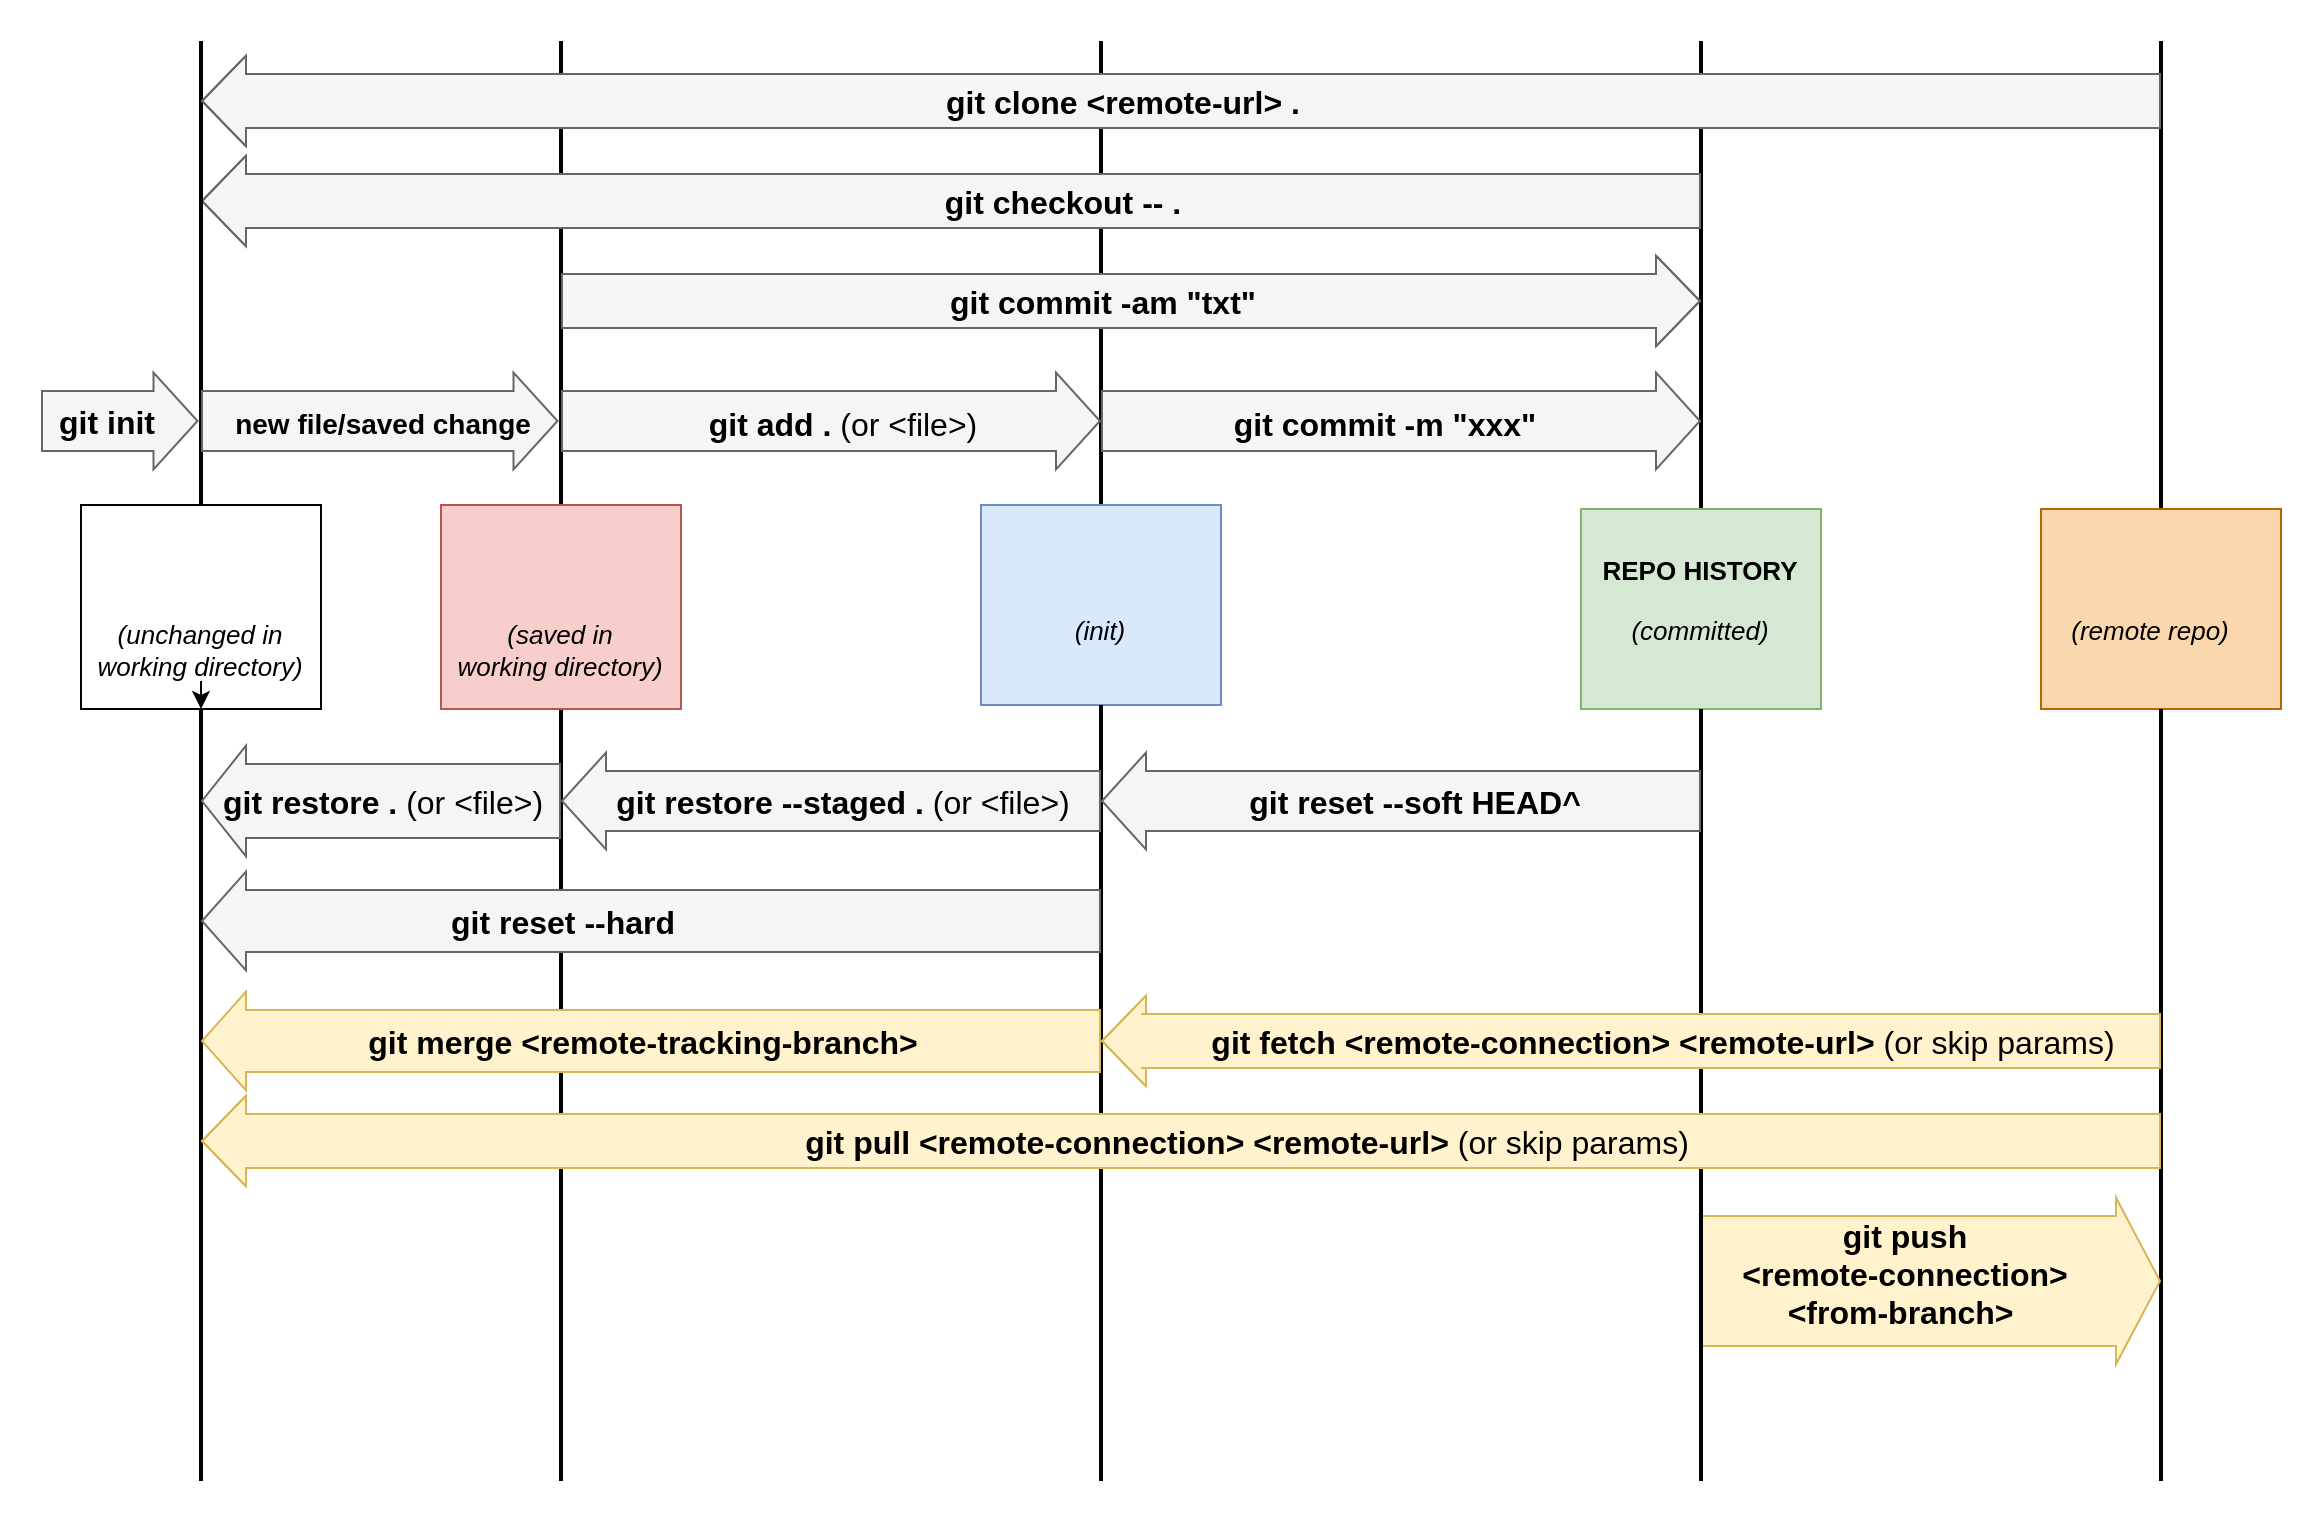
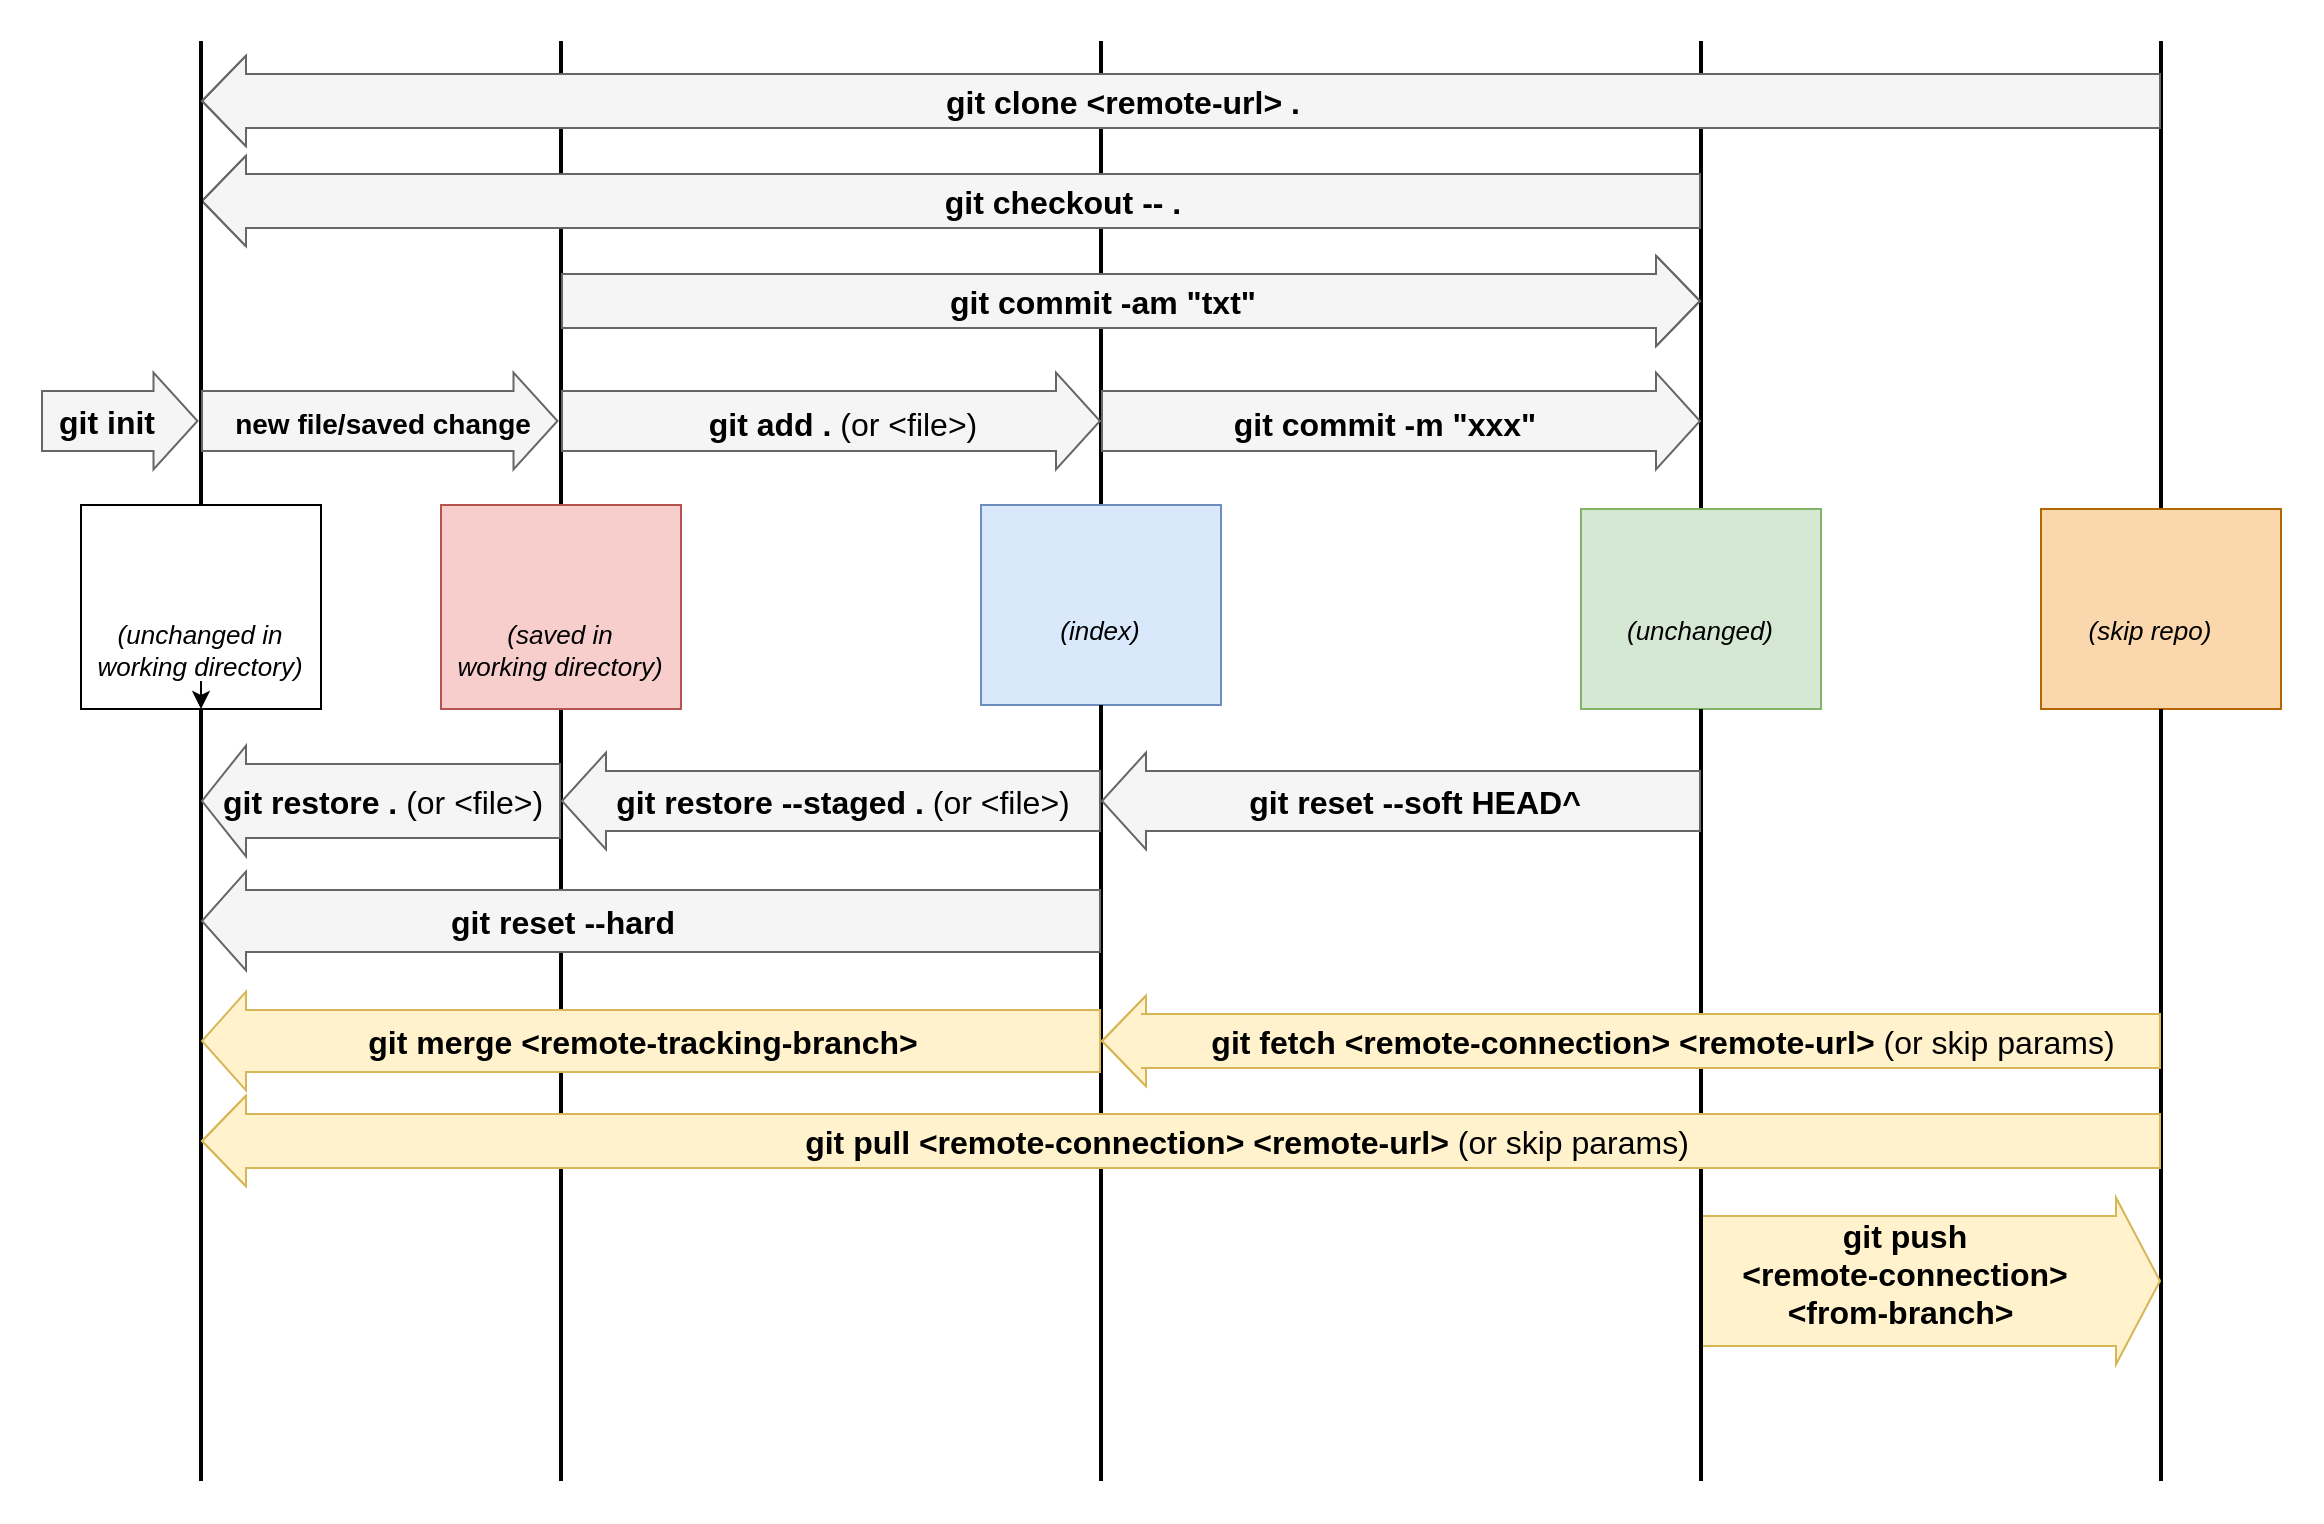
node "REPO HISTORY": removed
node "(init)": label "(init)" -> "(index)"
node "(committed)": label "(committed)" -> "(unchanged)"
node "(remote repo)": label "(remote repo)" -> "(skip repo)"
